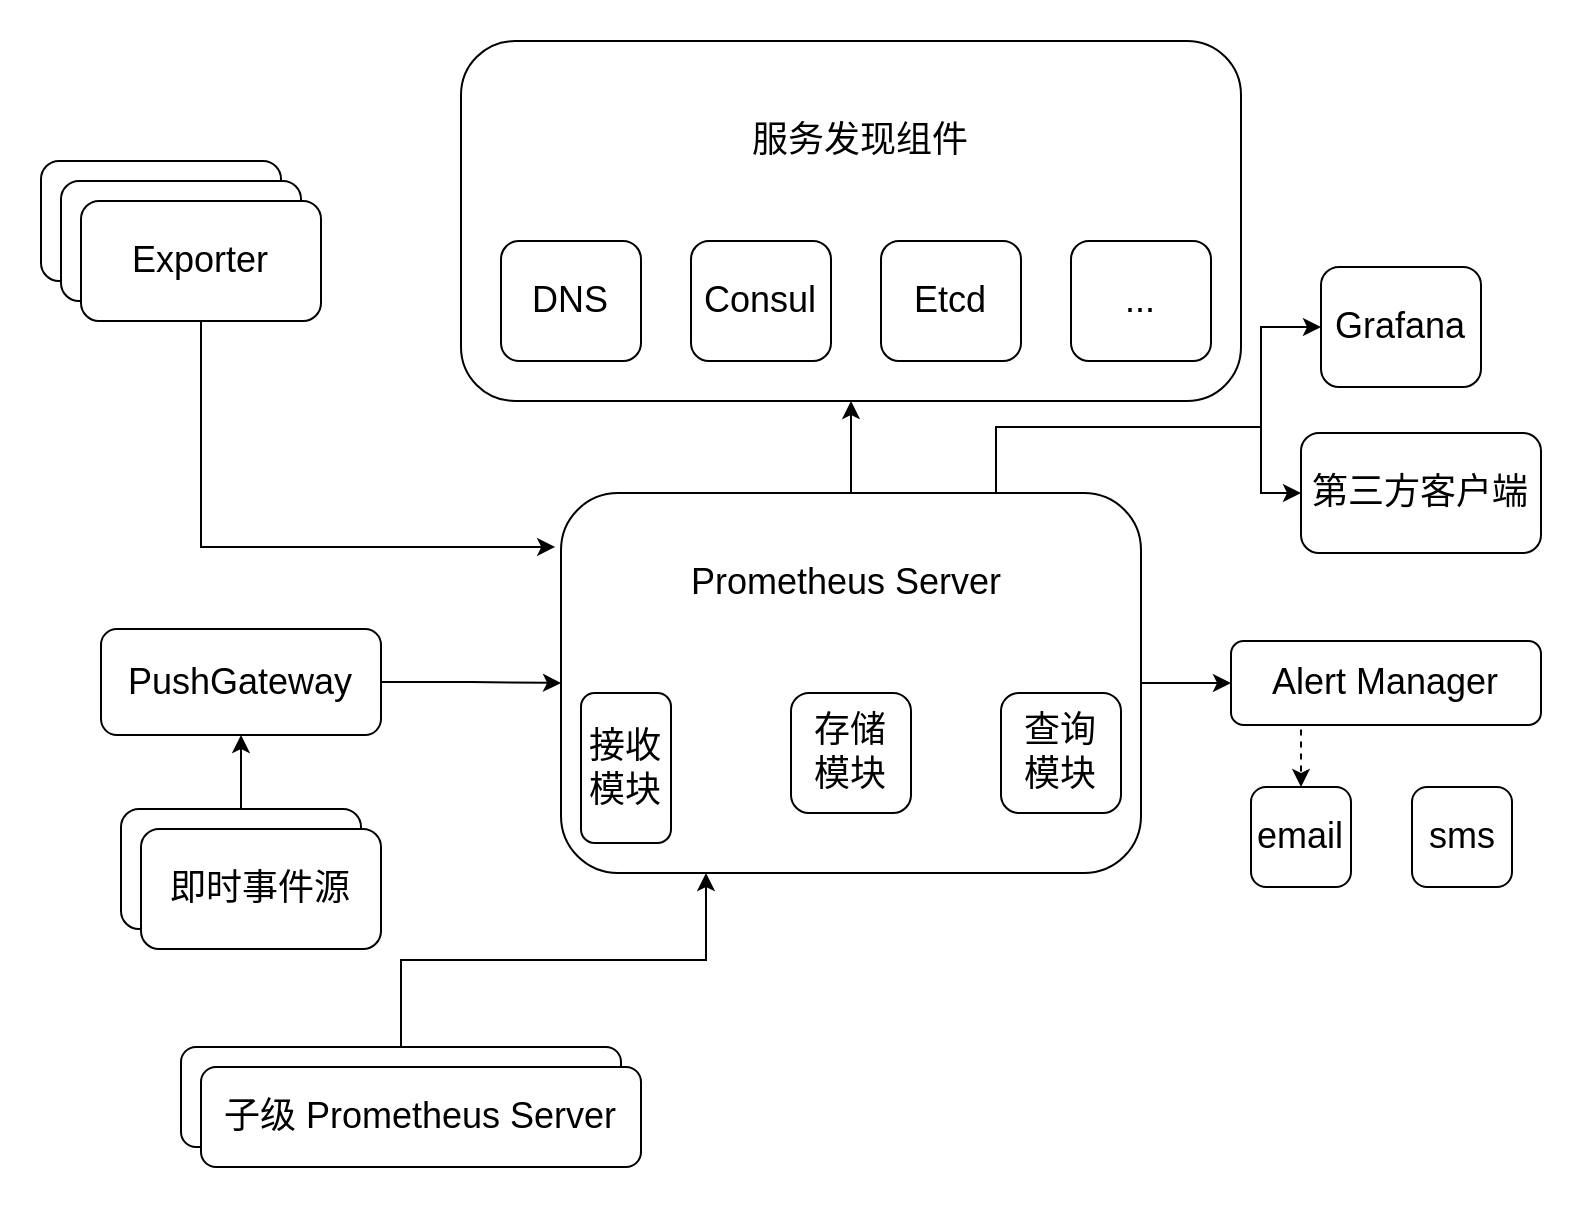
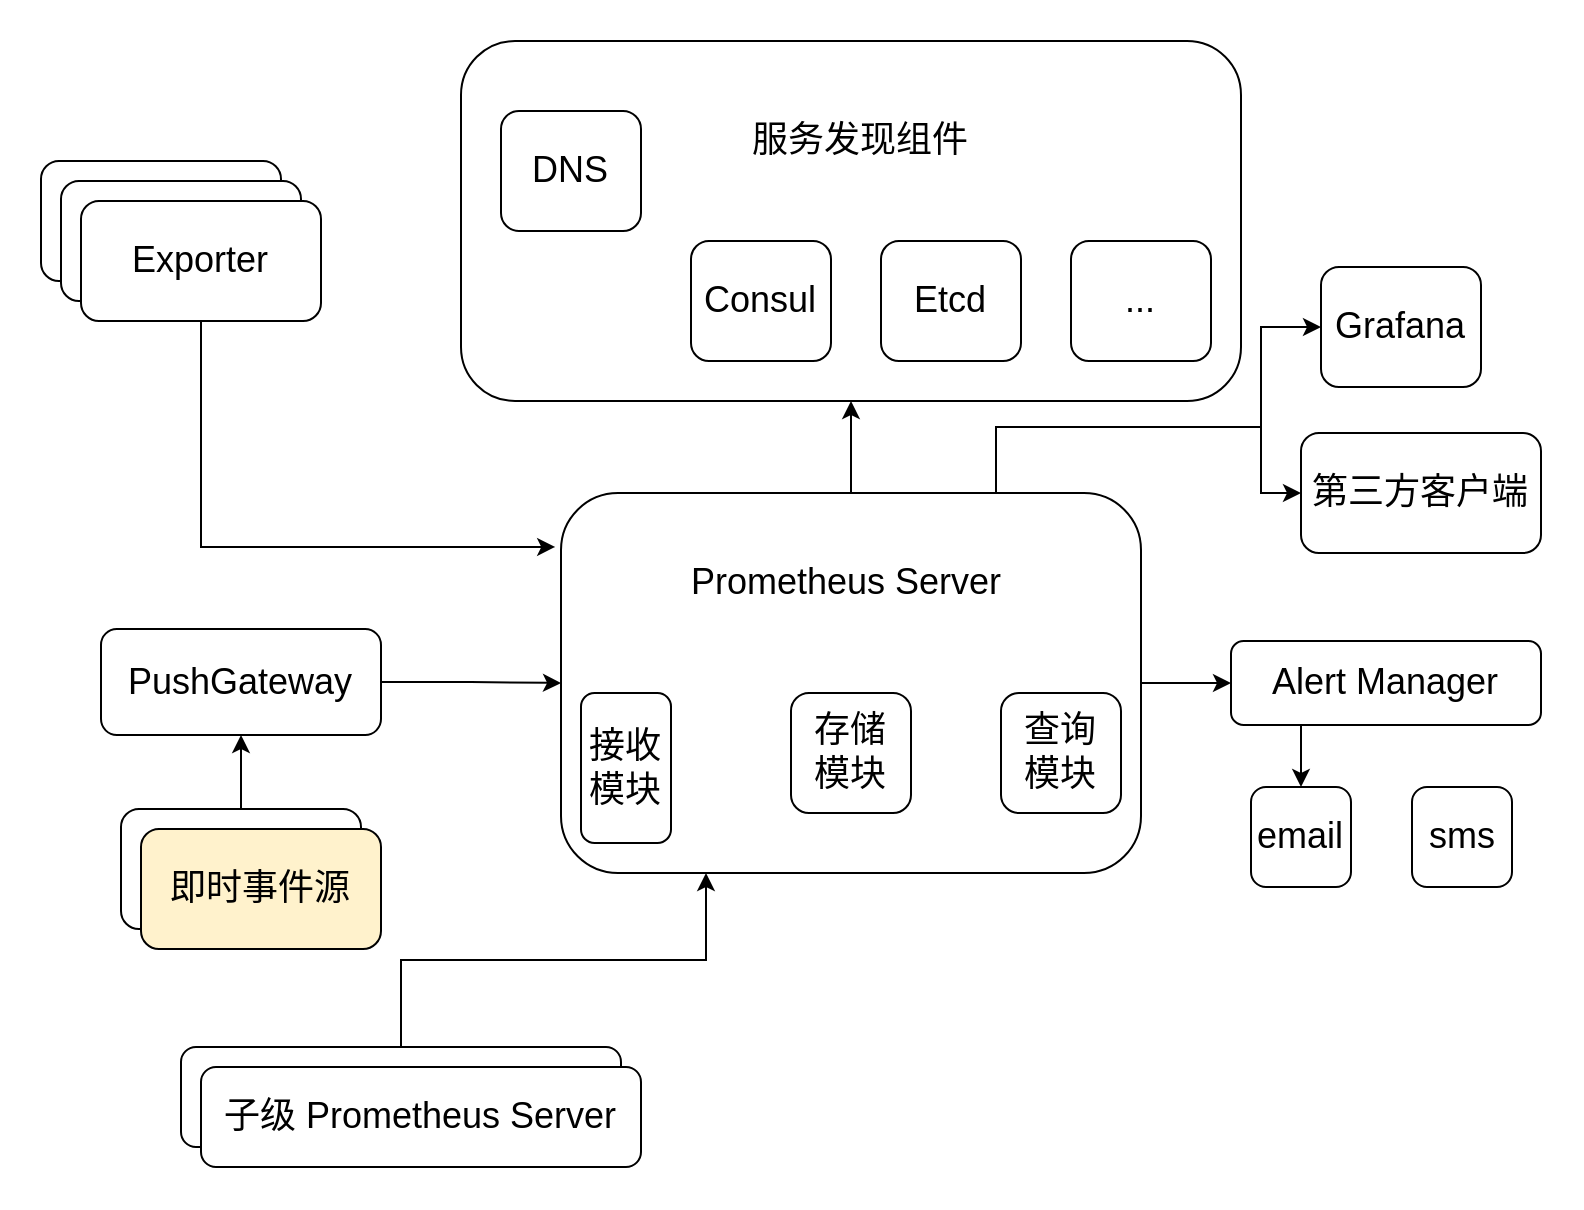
node "DNS": moved (571, 301) -> (571, 171)
edge "Alert Manager" -> "email": style dashed -> solid
node "即时事件源": fillcolor #ffffff -> #fff2cc
